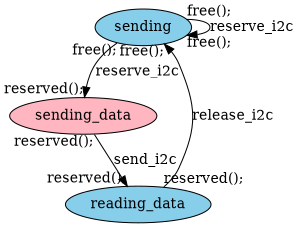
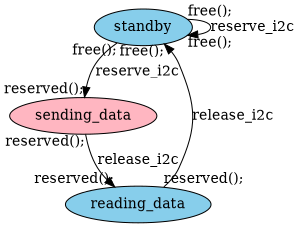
node "sending": label "sending" -> "standby"
edge "sending_data" -> "reading_data": label "send_i2c" -> "release_i2c"
